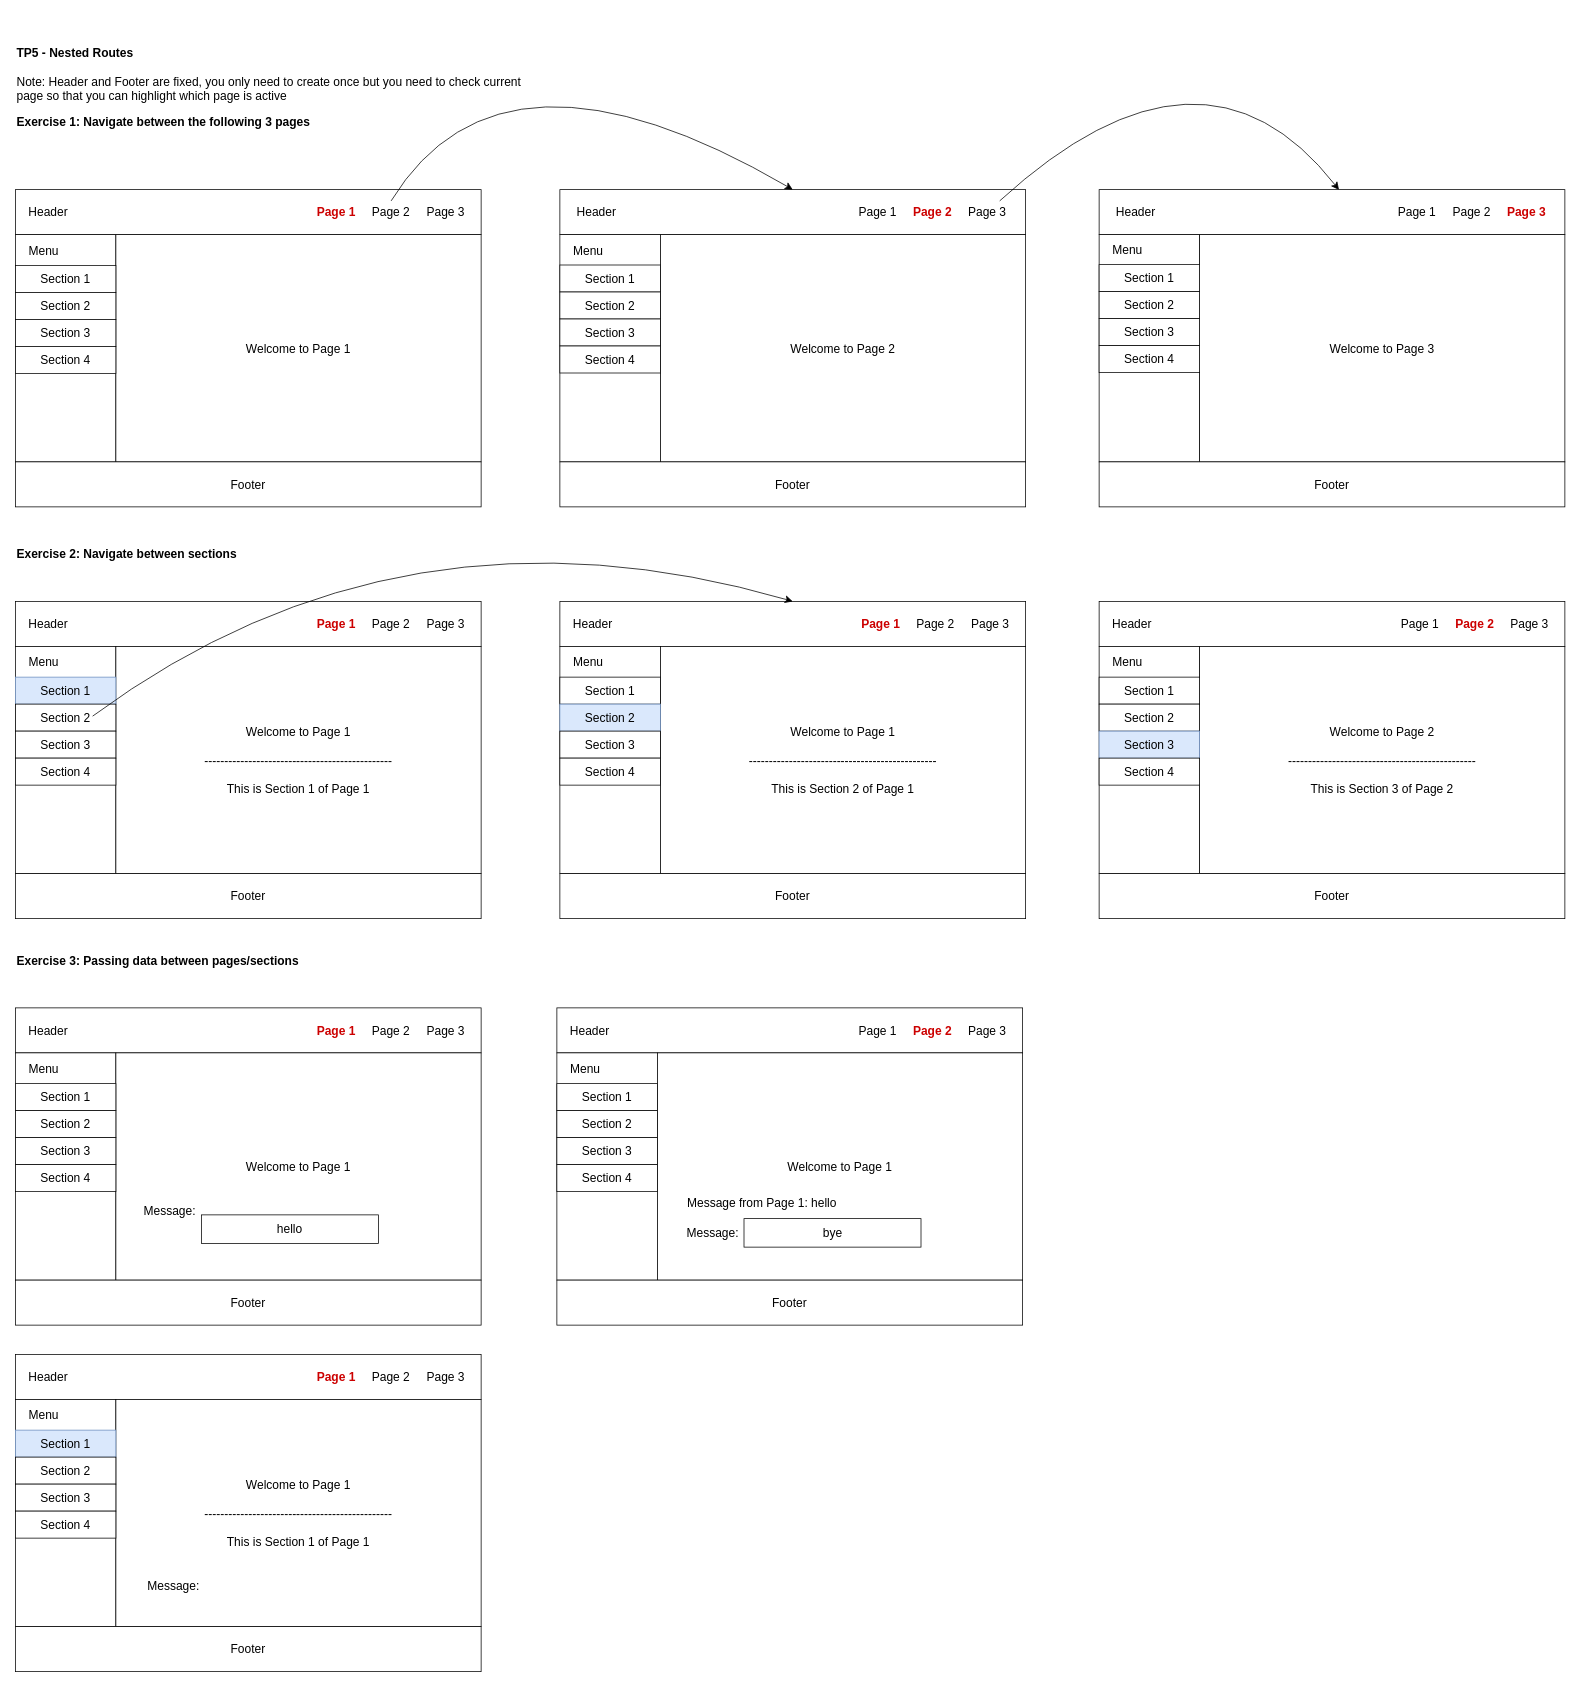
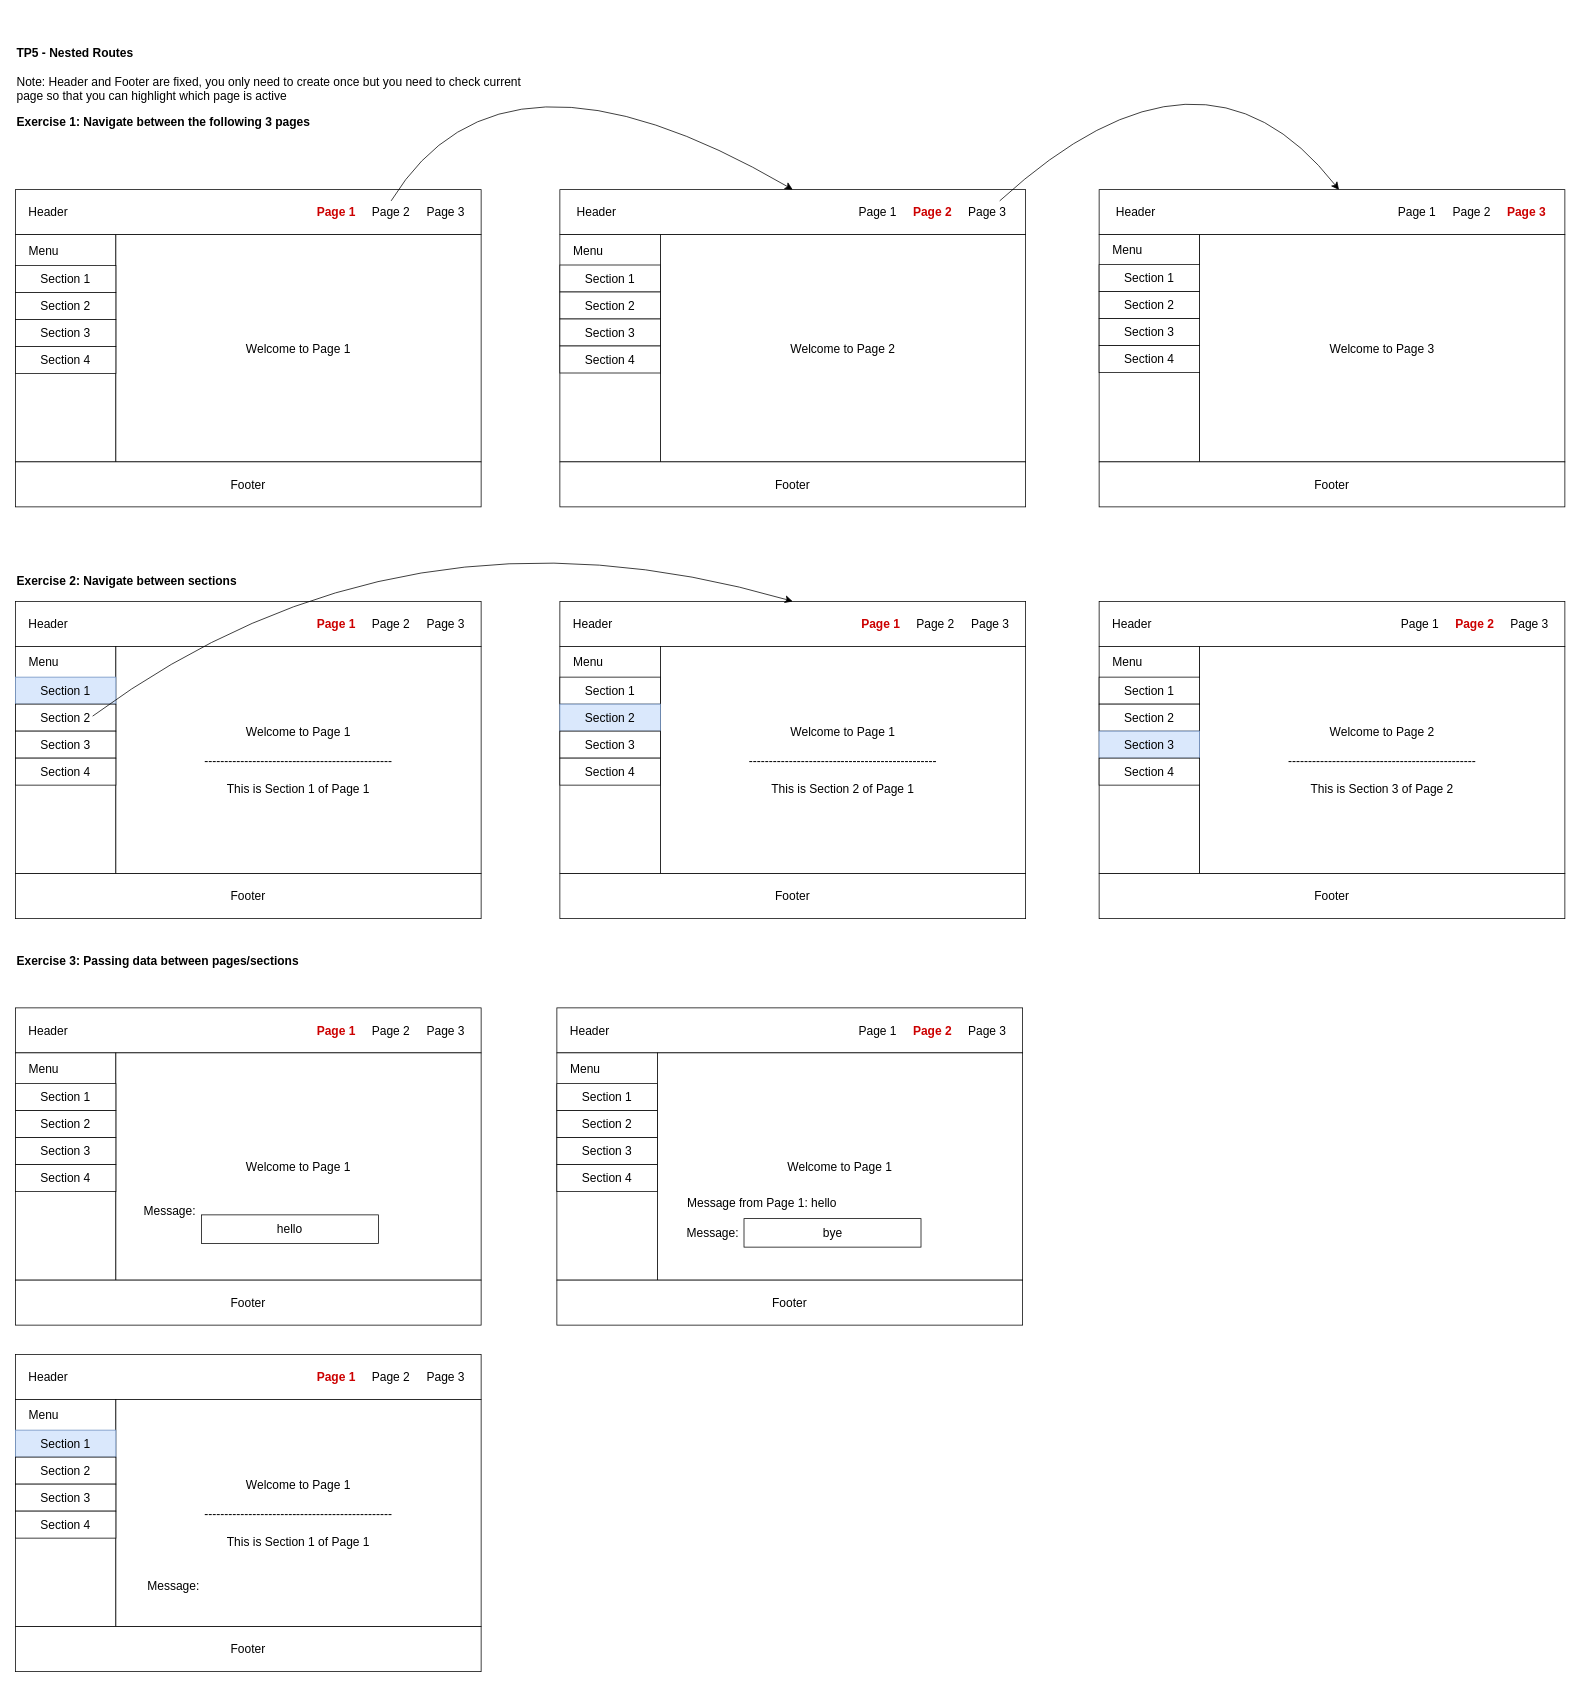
node "Exercise 2: Navigate between sections": moved (191, 554) -> (191, 580)
